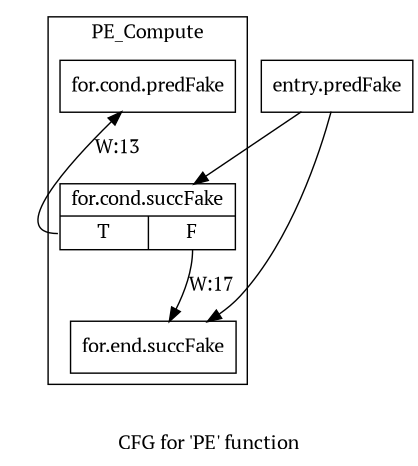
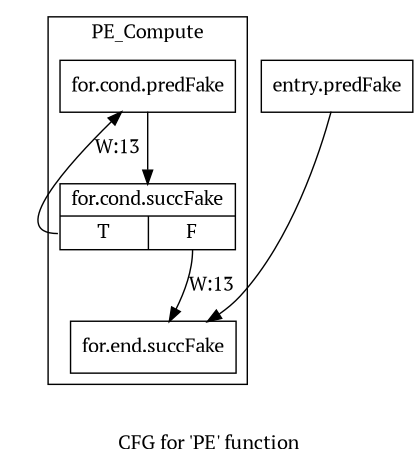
edge "entry.predFake" -> "for.cond.succFake": now "for.cond.predFake" -> "for.cond.succFake"
edge "for.cond.succFake" -> "for.end.succFake": label "W:17" -> "W:13"
